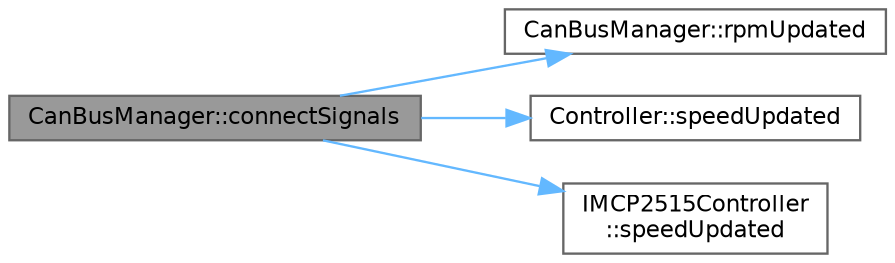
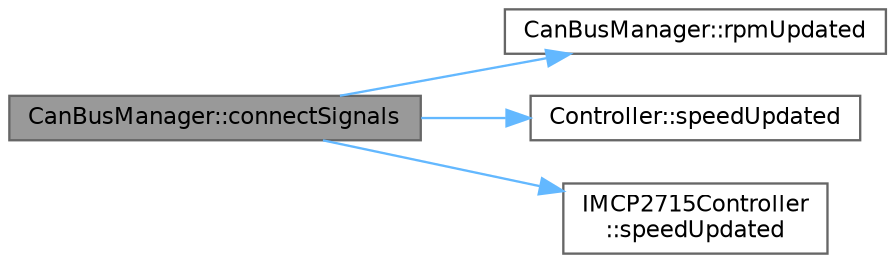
node "IMCP2515Controller ::speedUpdated": label "IMCP2515Controller ::speedUpdated" -> "IMCP2715Controller ::speedUpdated"
